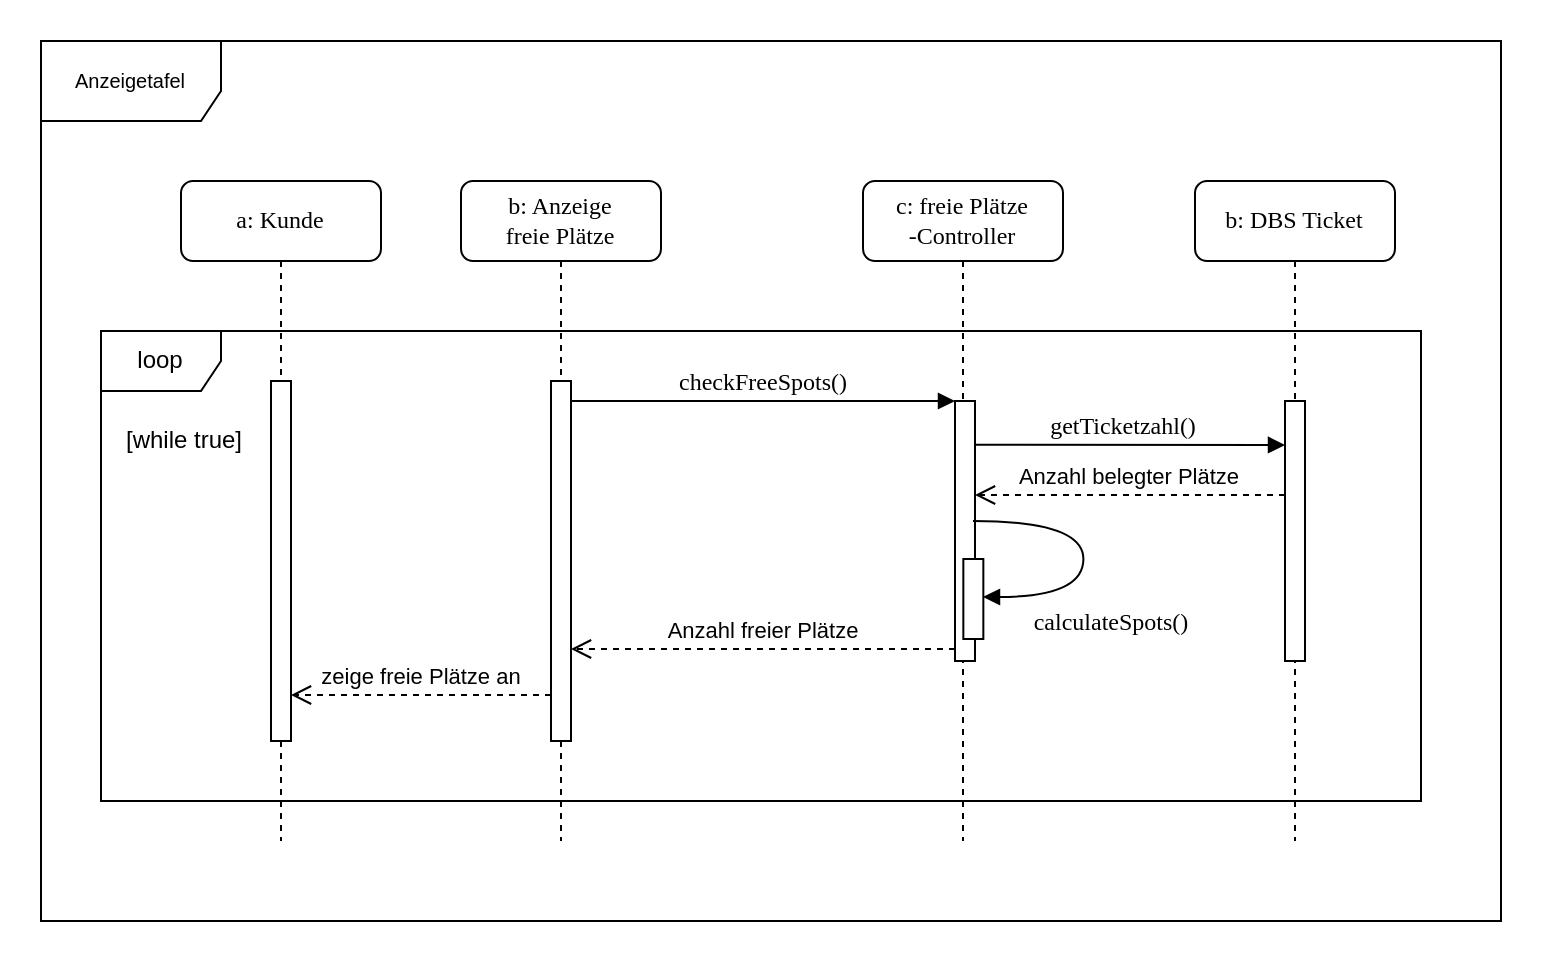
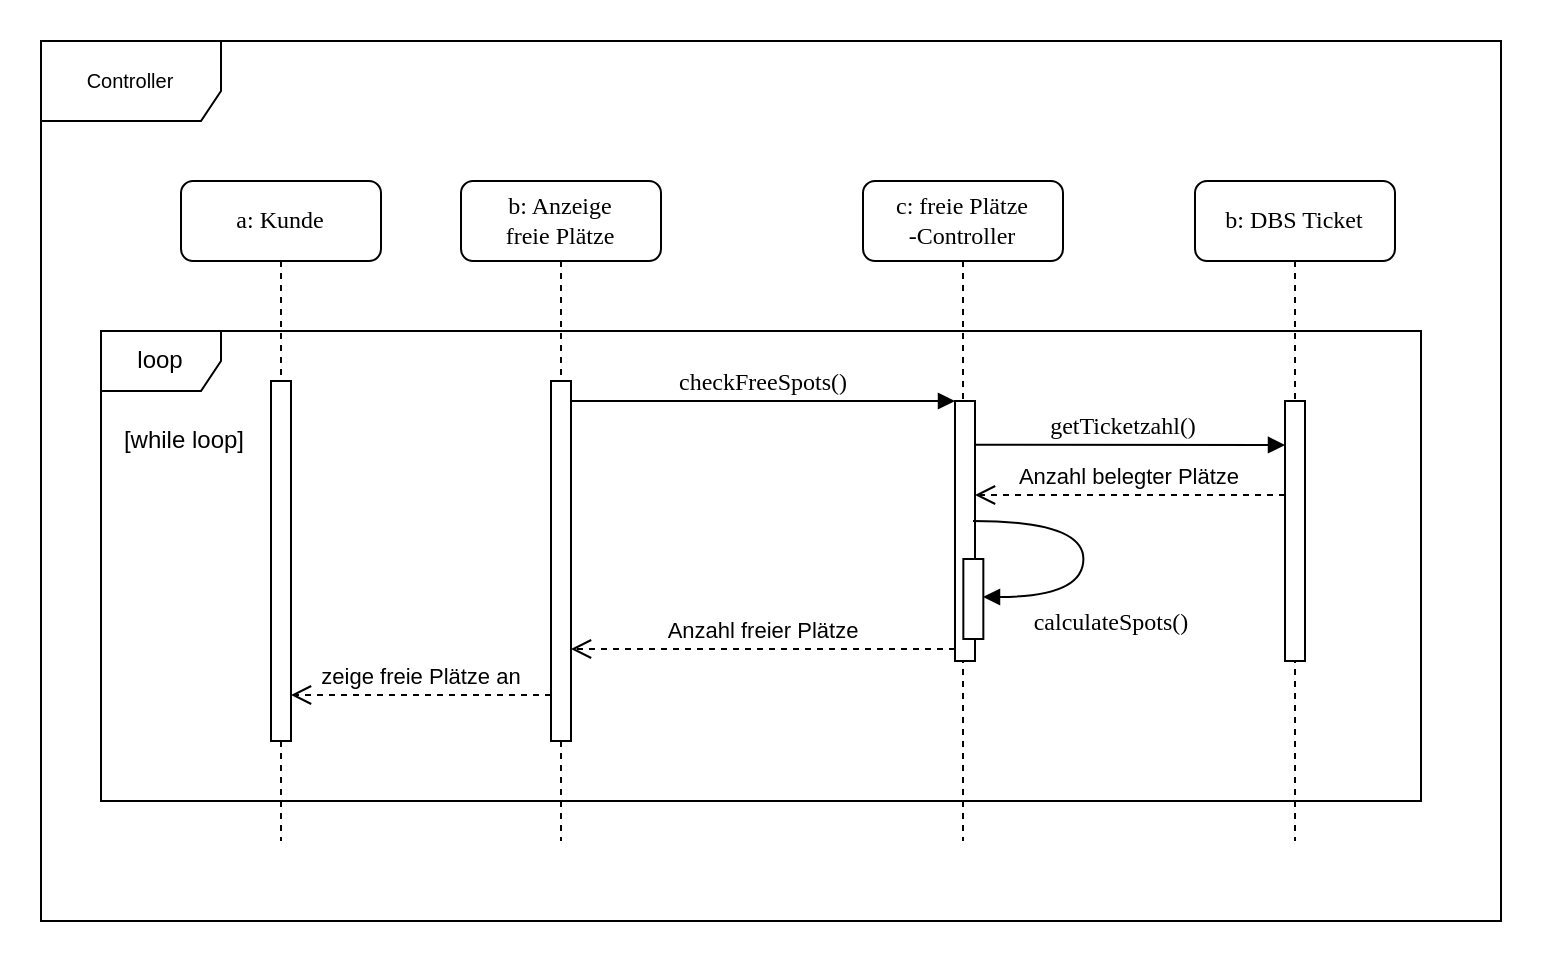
node "Anzeigetafel": label "Anzeigetafel" -> "Controller"
node "[while true]": label "[while true]" -> "[while loop]"
